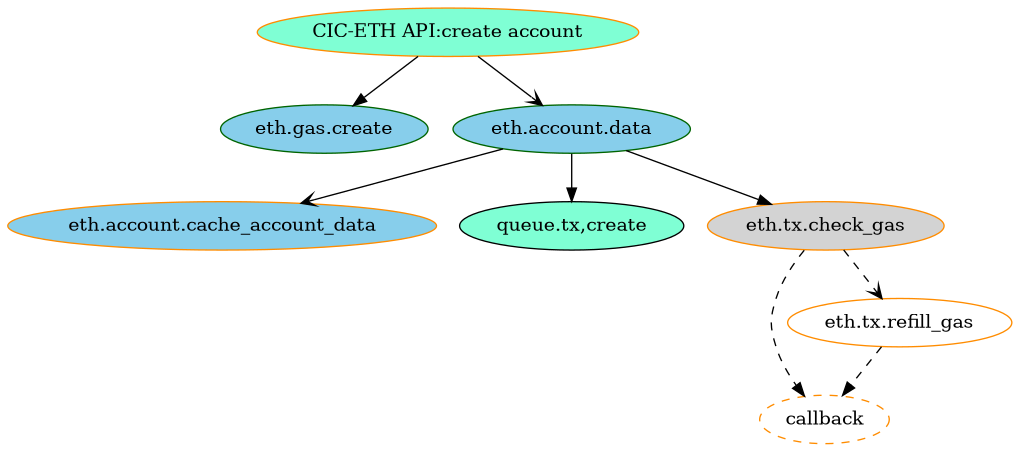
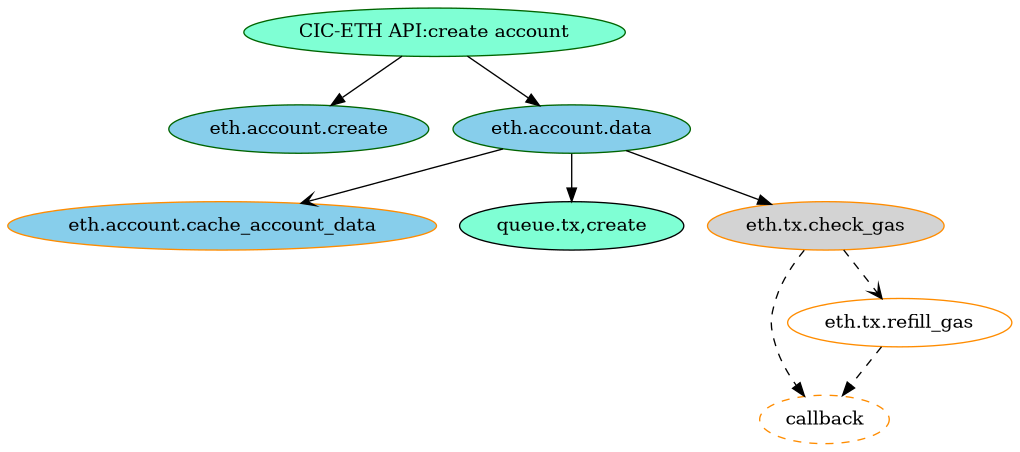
node "CIC-ETH API:create account": color darkorange -> darkgreen
edge "CIC-ETH API:create account" -> "eth.account.data": arrowhead vee -> normal
node "eth.gas.create": label "eth.gas.create" -> "eth.account.create"
